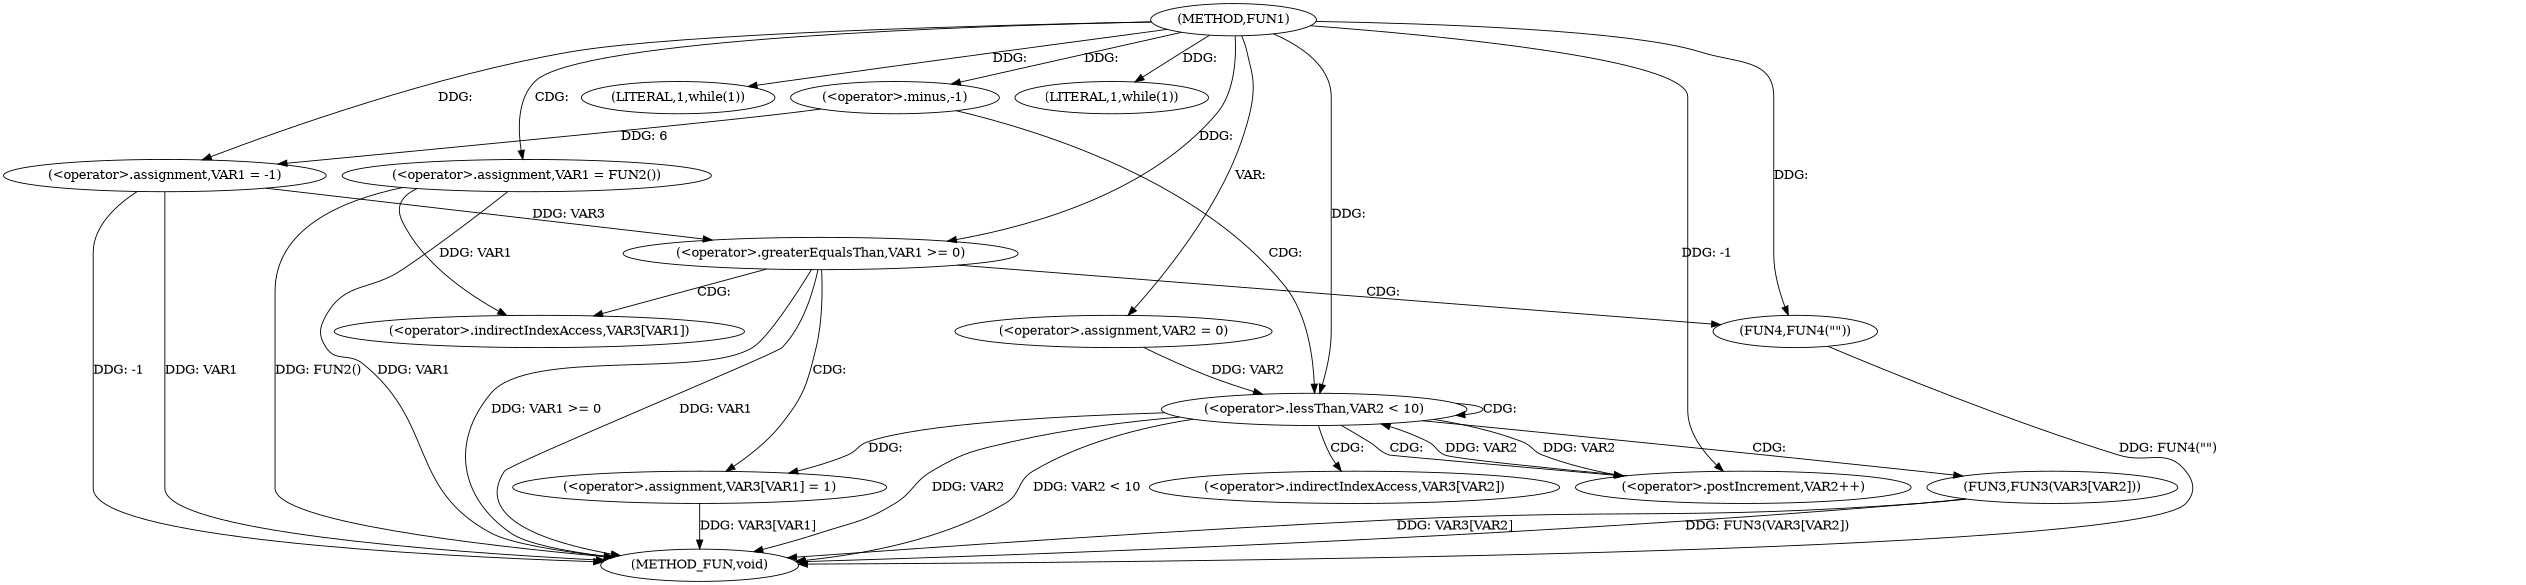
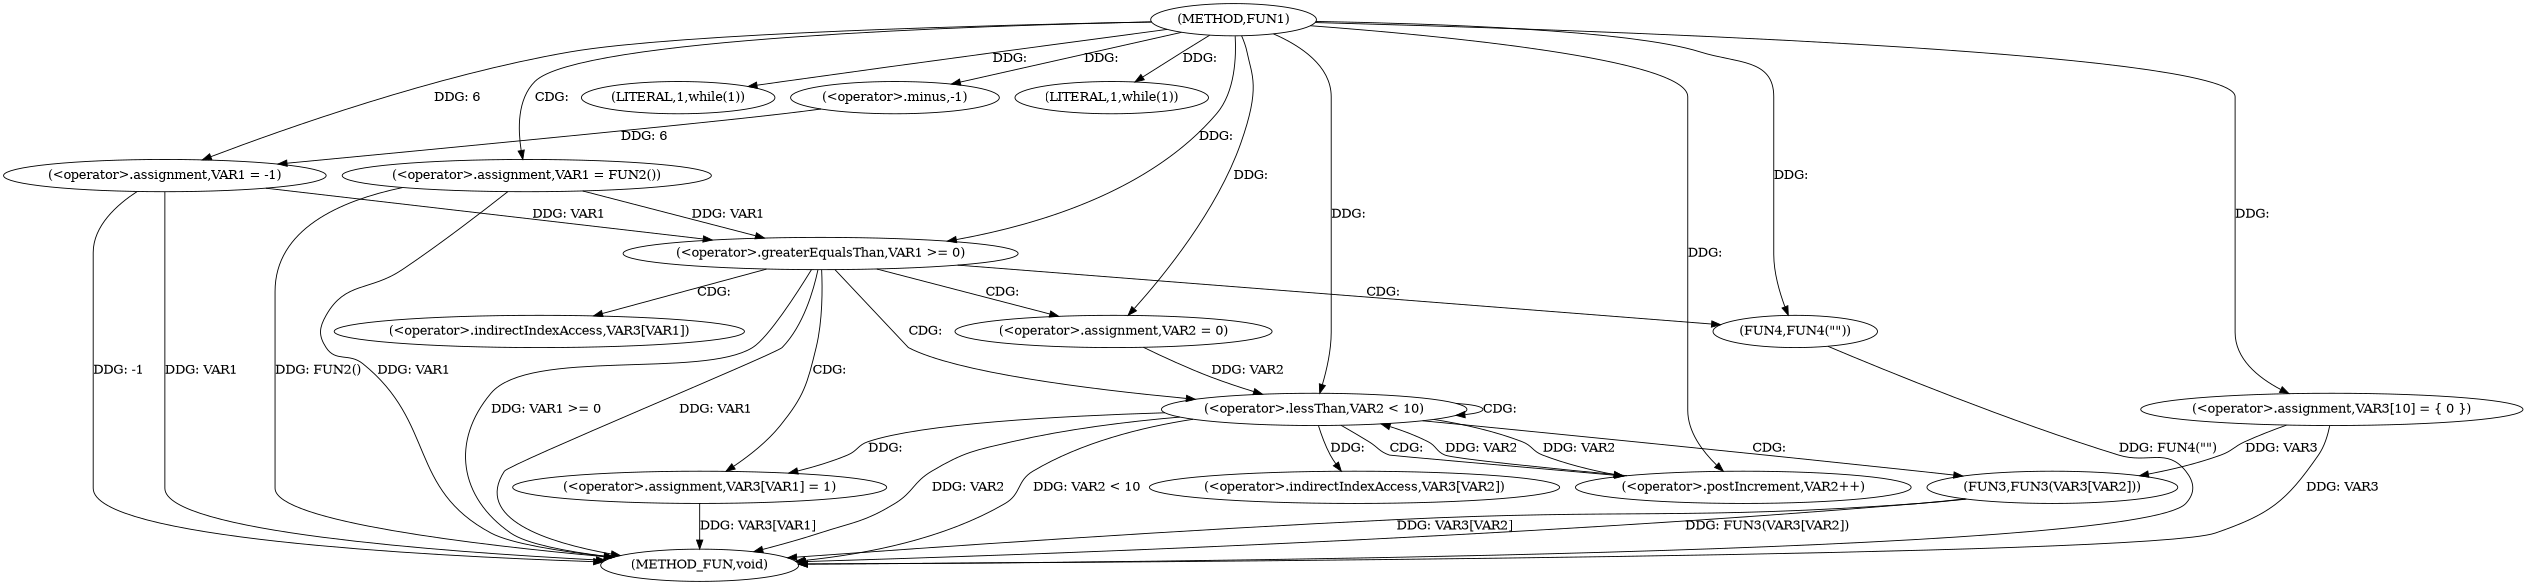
edge "(METHOD,FUN1)" -> "(<operator>.assignment,VAR1 = -1)": label "DDG: " -> "DDG: 6"
edge "(METHOD,FUN1)" -> "(<operator>.assignment,VAR2 = 0)": label "VAR: " -> "DDG: "
edge "(<operator>.minus,-1)" -> "(<operator>.lessThan,VAR2 < 10)": now "(<operator>.greaterEqualsThan,VAR1 >= 0)" -> "(<operator>.lessThan,VAR2 < 10)"
edge "(<operator>.assignment,VAR1 = -1)" -> "(<operator>.greaterEqualsThan,VAR1 >= 0)": label "DDG: VAR3" -> "DDG: VAR1"
edge "(METHOD,FUN1)" -> "(<operator>.postIncrement,VAR2++)": label "DDG: -1" -> "DDG: "
edge "(<operator>.assignment,VAR1 = FUN2())" -> "(<operator>.indirectIndexAccess,VAR3[VAR1])": now "(<operator>.assignment,VAR1 = FUN2())" -> "(<operator>.greaterEqualsThan,VAR1 >= 0)"
edge "(<operator>.greaterEqualsThan,VAR1 >= 0)" -> "(<operator>.assignment,VAR2 = 0)": added, label "CDG:"
node "(<operator>.assignment,VAR3[10] = { 0 })": added
edge "(<operator>.lessThan,VAR2 < 10)" -> "(<operator>.indirectIndexAccess,VAR3[VAR2])": label "CDG: " -> "DDG: "
